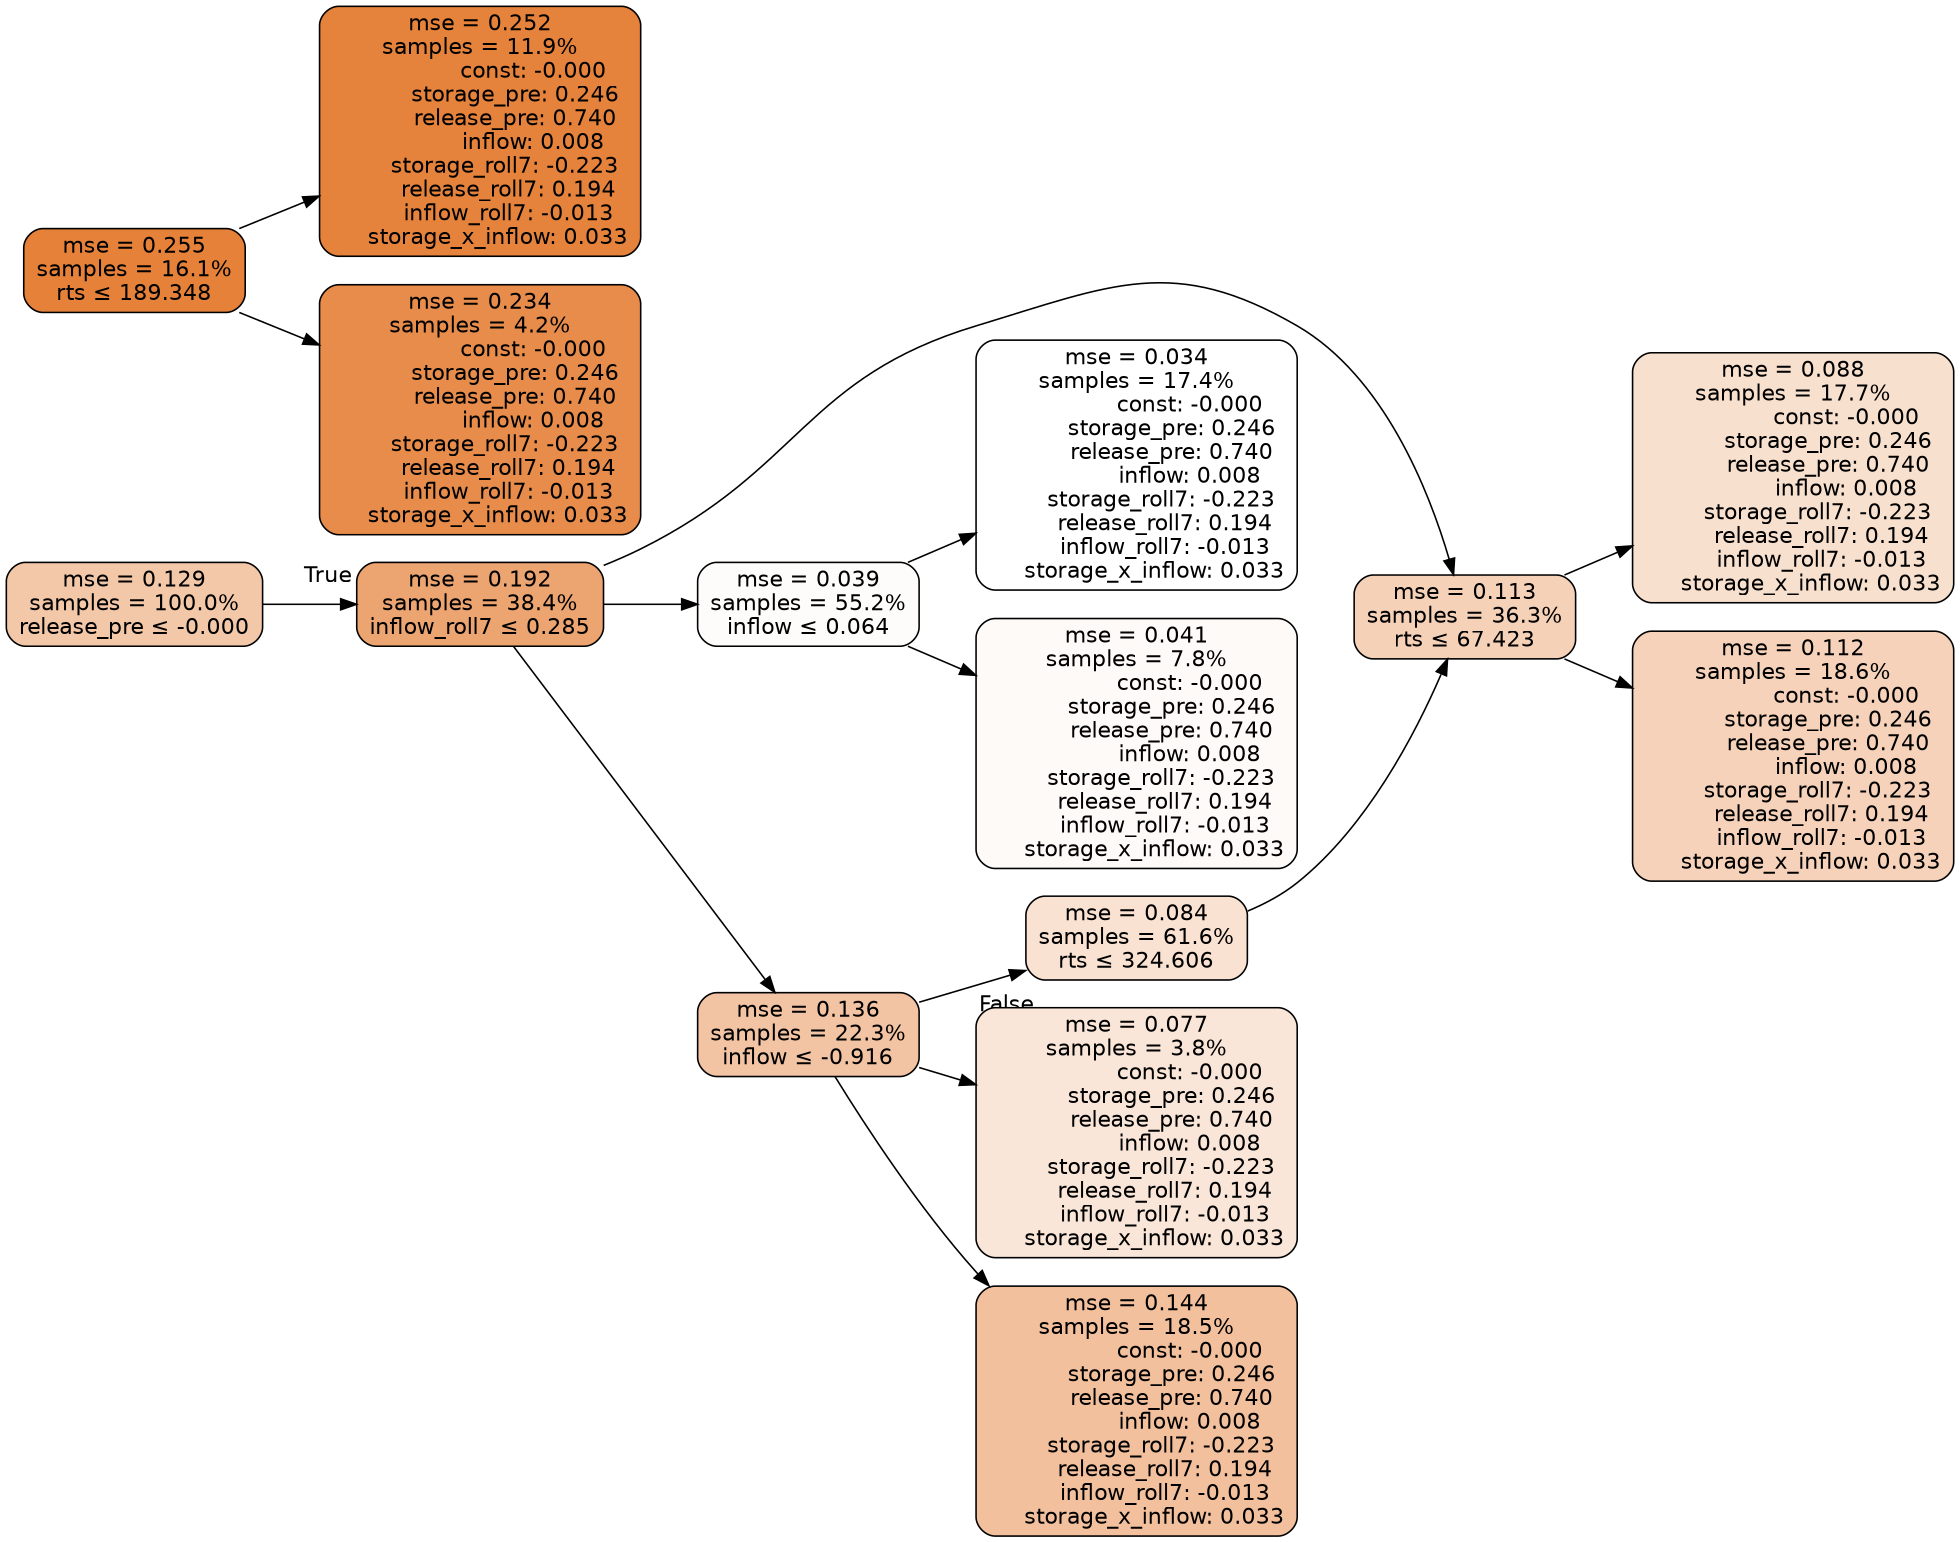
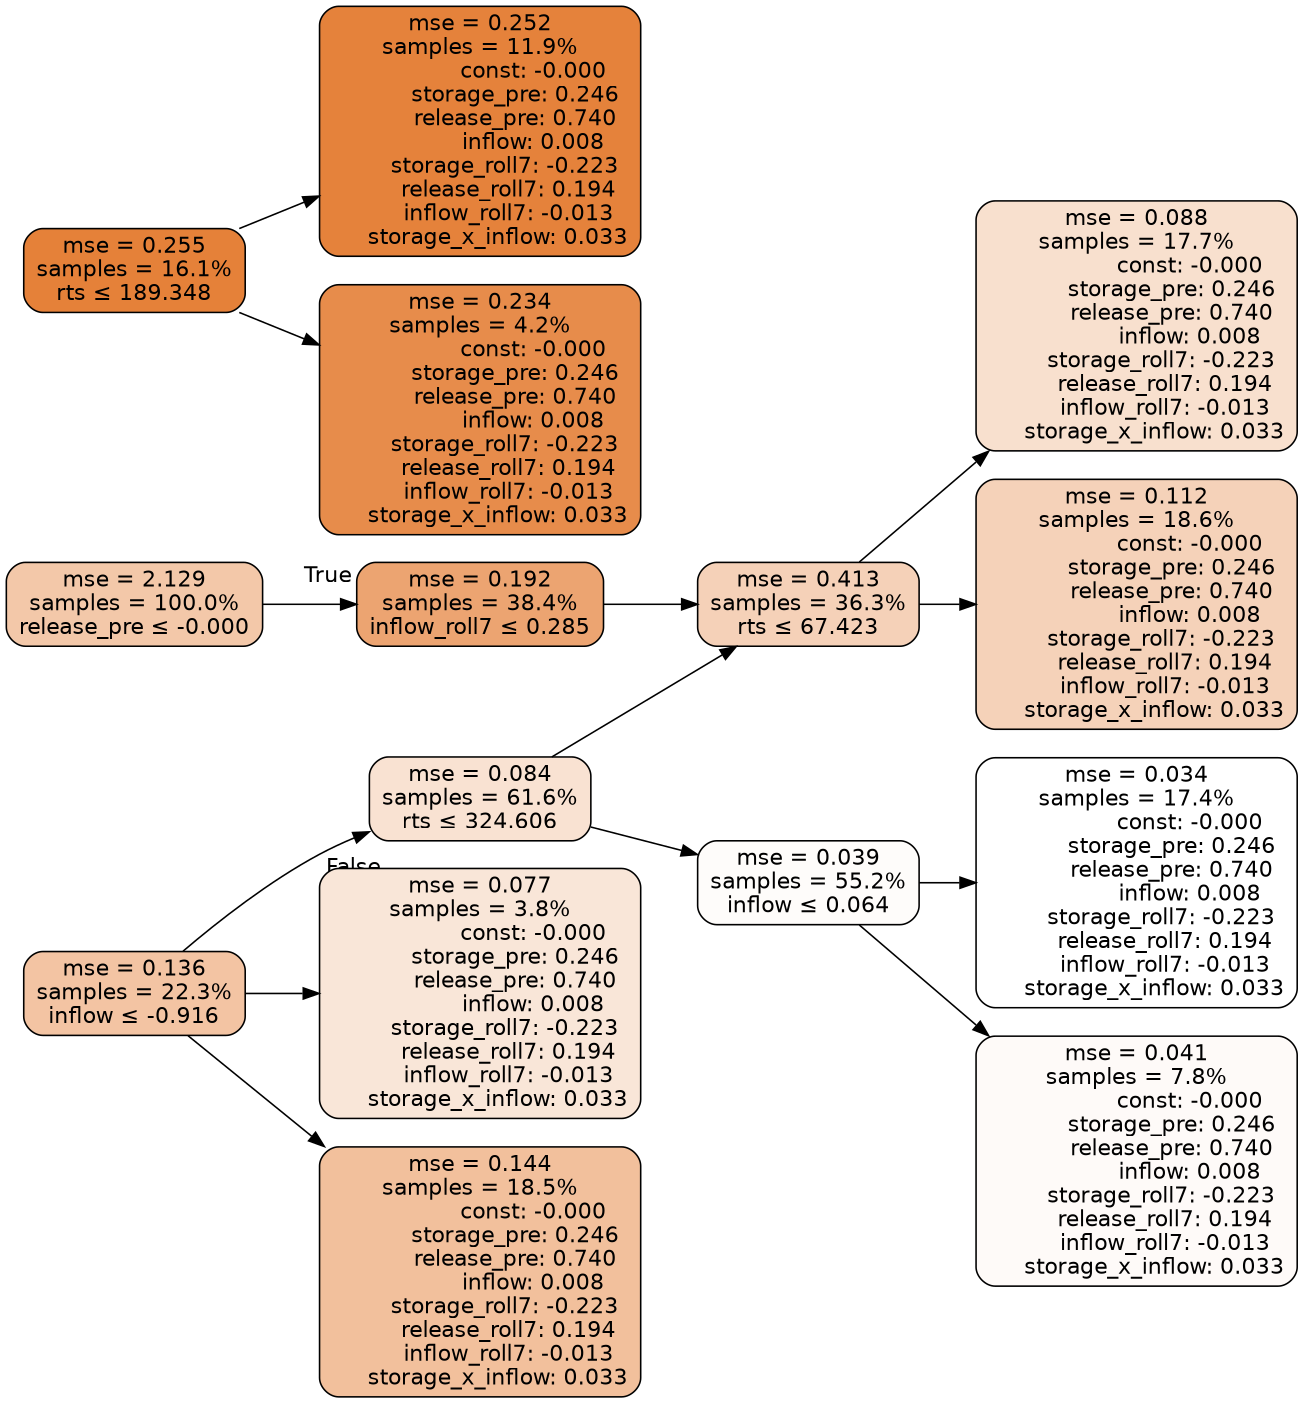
node "mse = 0.129 samples = 100.0% release_pre ≤ -0.000": label "mse = 0.129 samples = 100.0% release_pre ≤ -0.000" -> "mse = 2.129 samples = 100.0% release_pre ≤ -0.000"
edge "mse = 0.192 samples = 38.4% inflow_roll7 ≤ 0.285" -> "mse = 0.039 samples = 55.2% inflow ≤ 0.064": now "mse = 0.084 samples = 61.6% rts ≤ 324.606" -> "mse = 0.039 samples = 55.2% inflow ≤ 0.064"
node "mse = 0.113 samples = 36.3% rts ≤ 67.423": label "mse = 0.113 samples = 36.3% rts ≤ 67.423" -> "mse = 0.413 samples = 36.3% rts ≤ 67.423"
edge "mse = 0.192 samples = 38.4% inflow_roll7 ≤ 0.285" -> "mse = 0.136 samples = 22.3% inflow ≤ -0.916": removed
